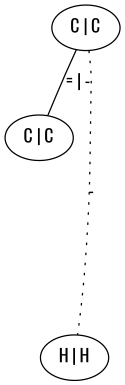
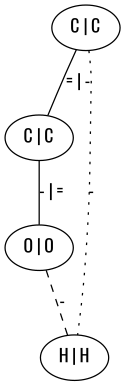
node "O | O": added
